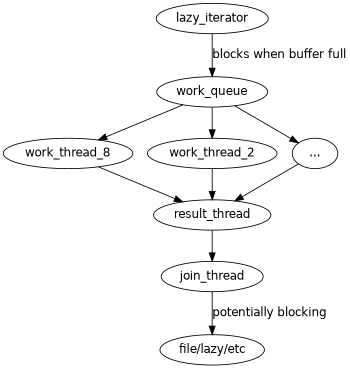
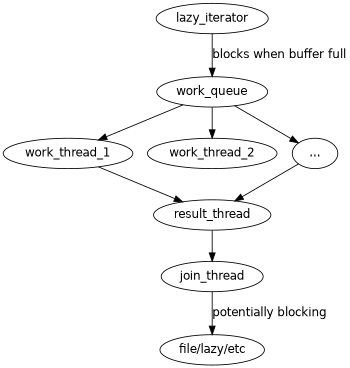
node "work_thread_8": label "work_thread_8" -> "work_thread_1"
edge "work_thread_2" -> "result_thread": removed
